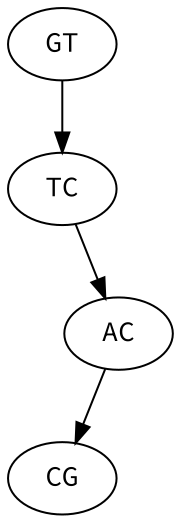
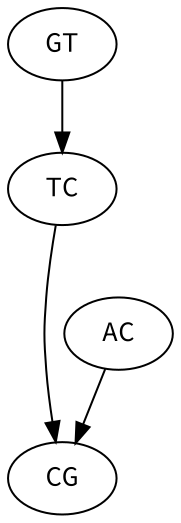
edge "TC" -> "AC": now "TC" -> "CG"
